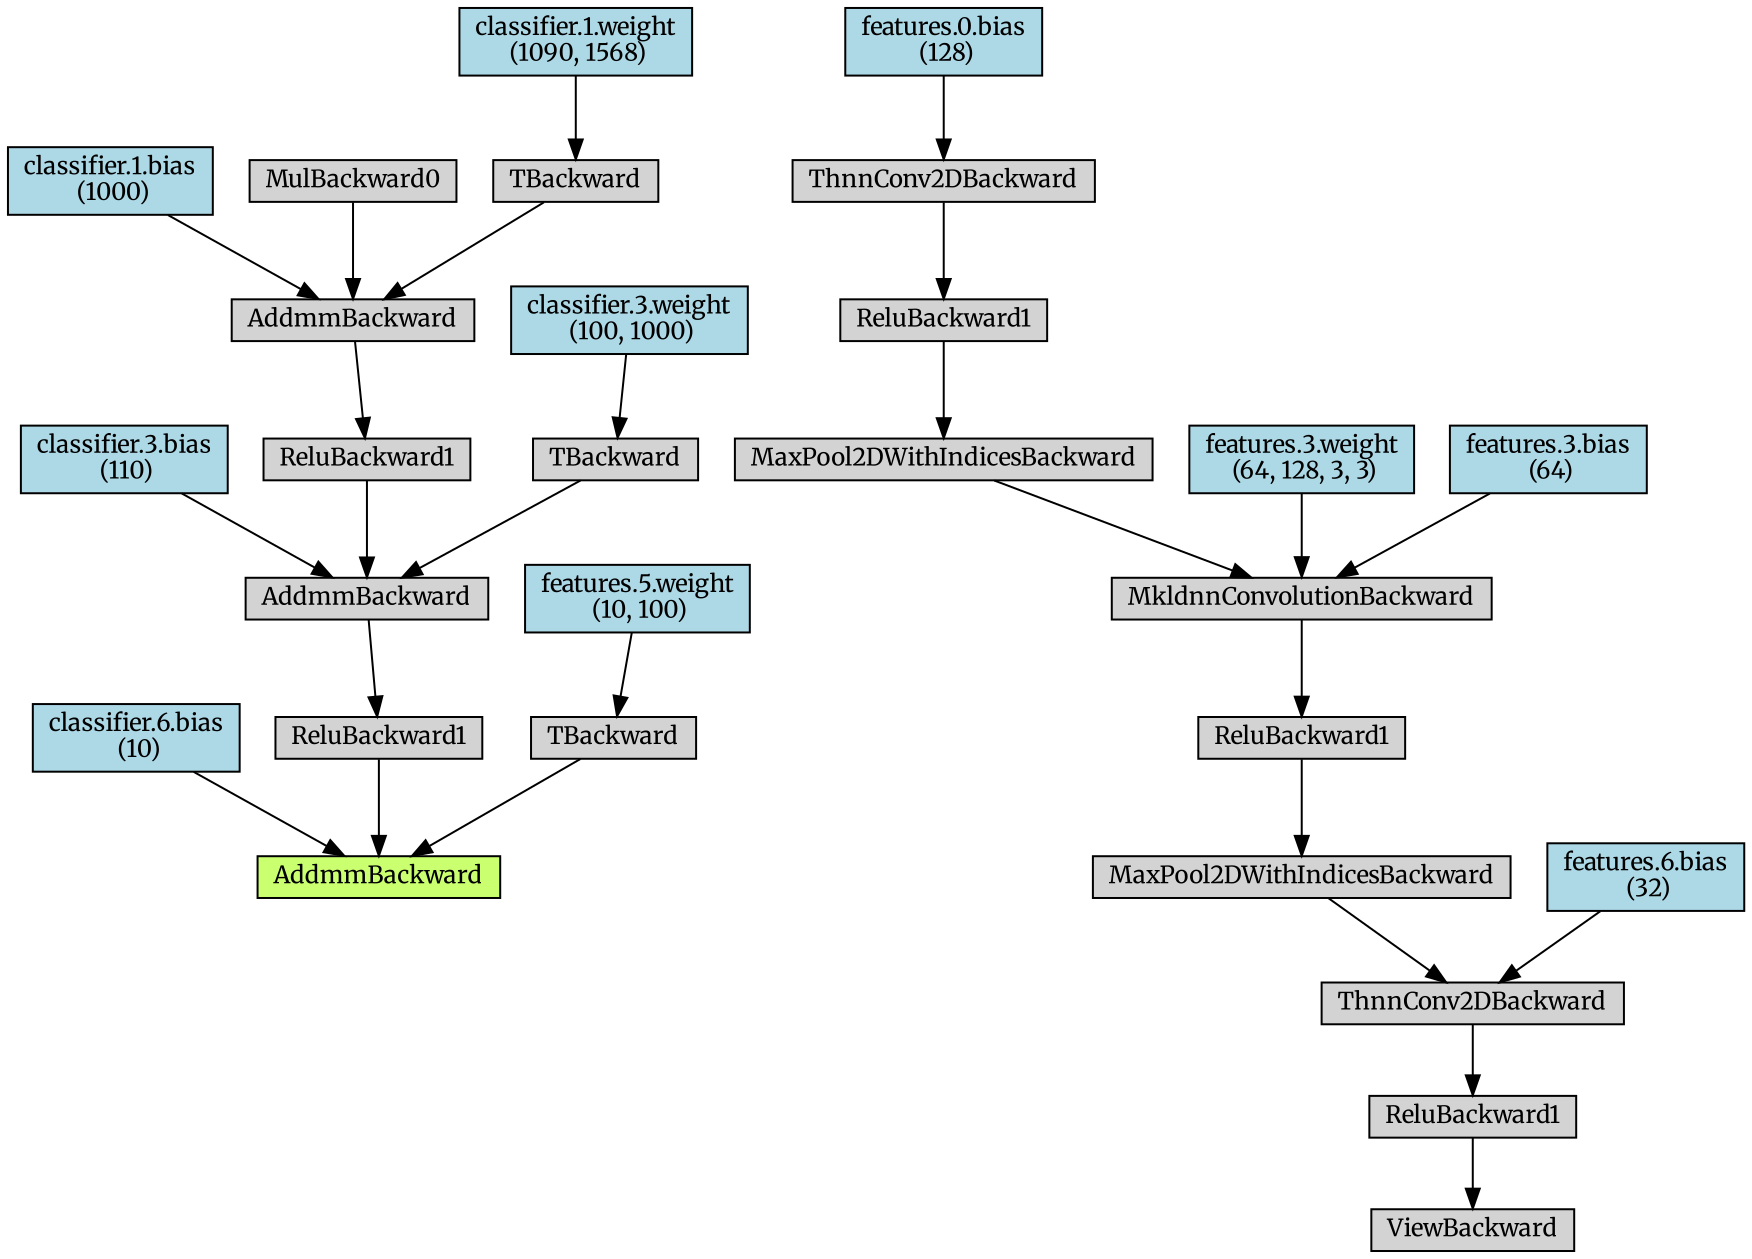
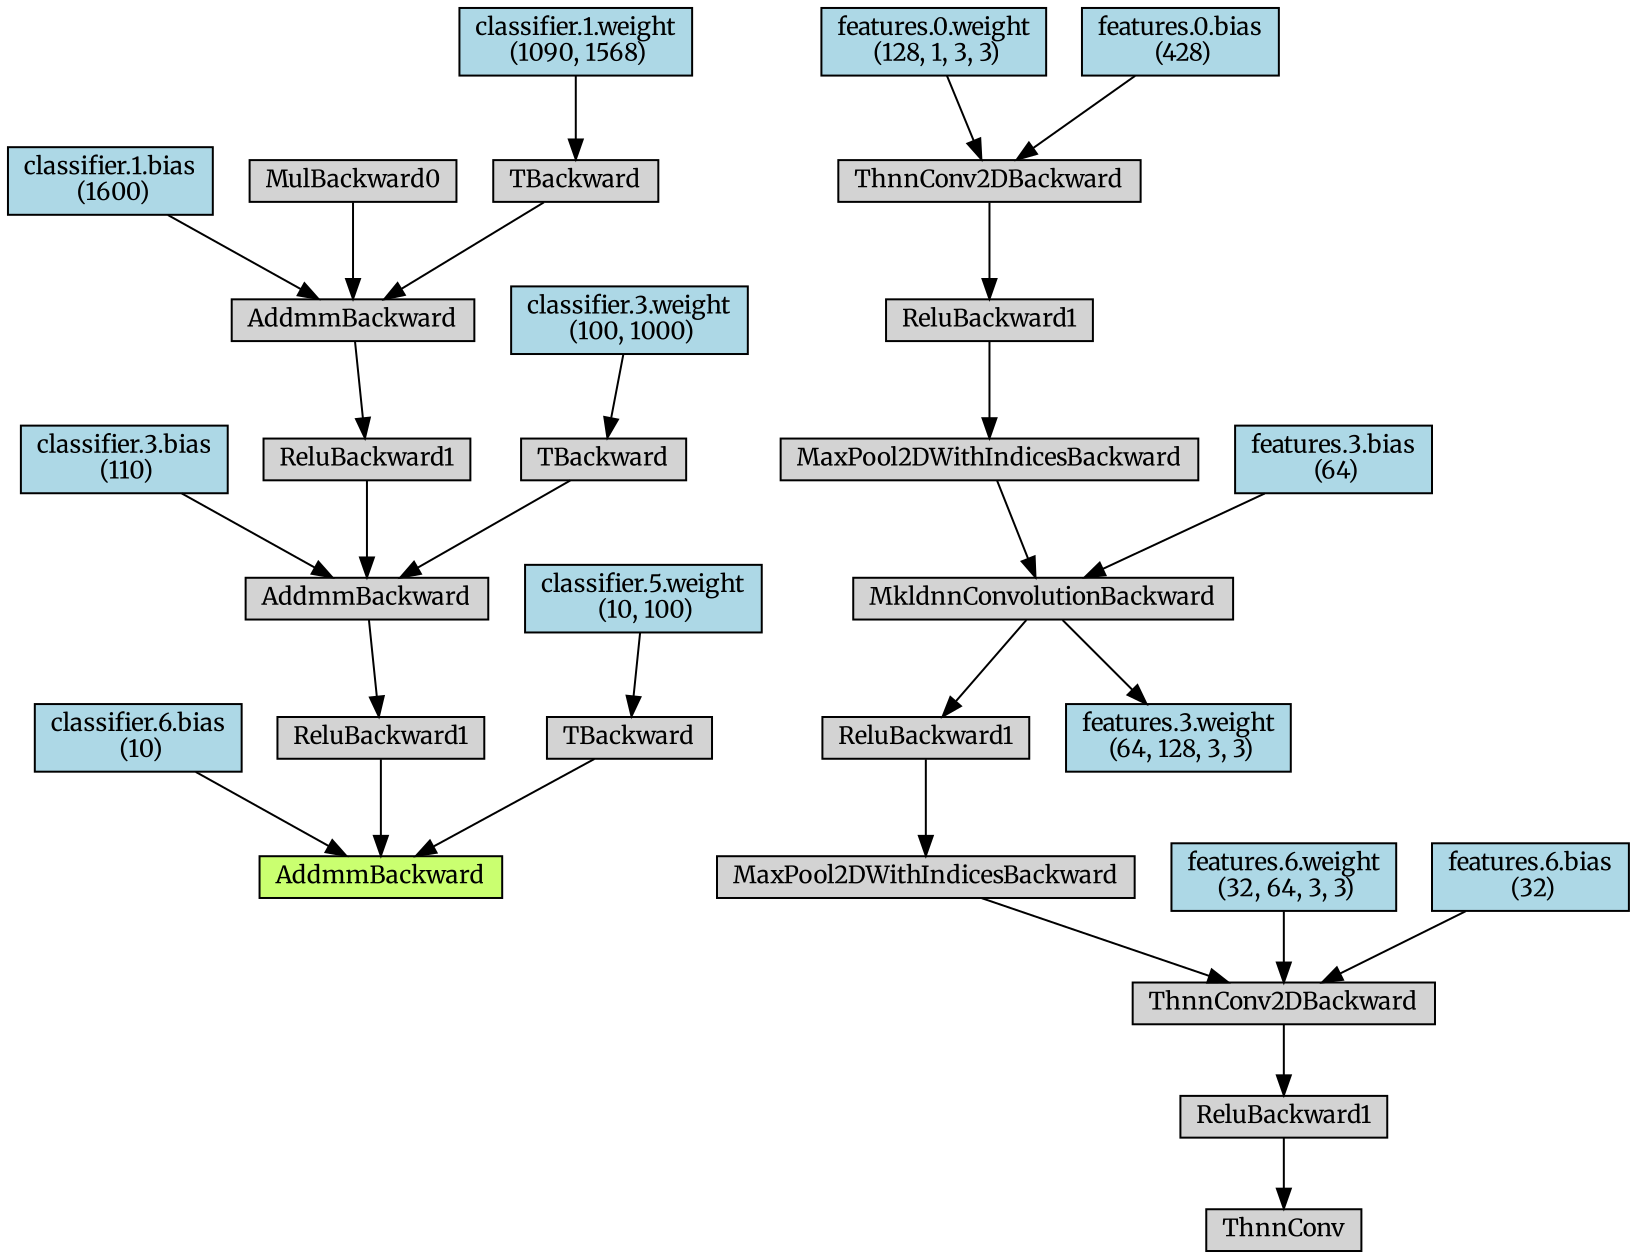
node "features.0.weight (128, 1, 3, 3)": added
node "features.0.bias (128)": label "features.0.bias (128)" -> "features.0.bias (428)"
node "classifier.1.bias (1000)": label "classifier.1.bias (1000)" -> "classifier.1.bias (1600)"
edge "features.3.weight (64, 128, 3, 3)" -> "MkldnnConvolutionBackward": reversed
node "features.5.weight (10, 100)": label "features.5.weight (10, 100)" -> "classifier.5.weight (10, 100)"
node "features.6.weight (32, 64, 3, 3)": added
node "ViewBackward": label "ViewBackward" -> "ThnnConv"
